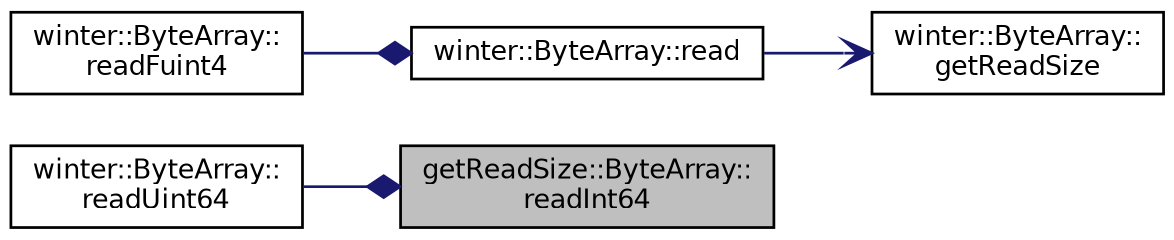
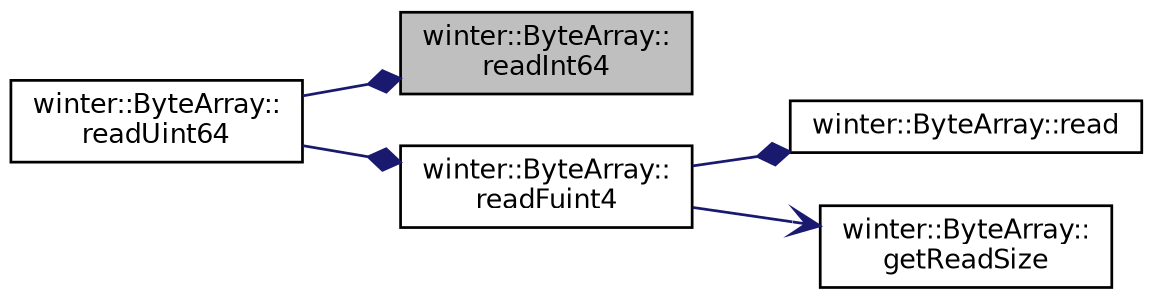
edge "winter::ByteArray::read" -> "winter::ByteArray:: getReadSize": now "winter::ByteArray:: readFuint4" -> "winter::ByteArray:: getReadSize"
edge "winter::ByteArray:: readUint64" -> "winter::ByteArray:: readFuint4": added
node "getReadSize::ByteArray:: readInt64": label "getReadSize::ByteArray:: readInt64" -> "winter::ByteArray:: readInt64"
